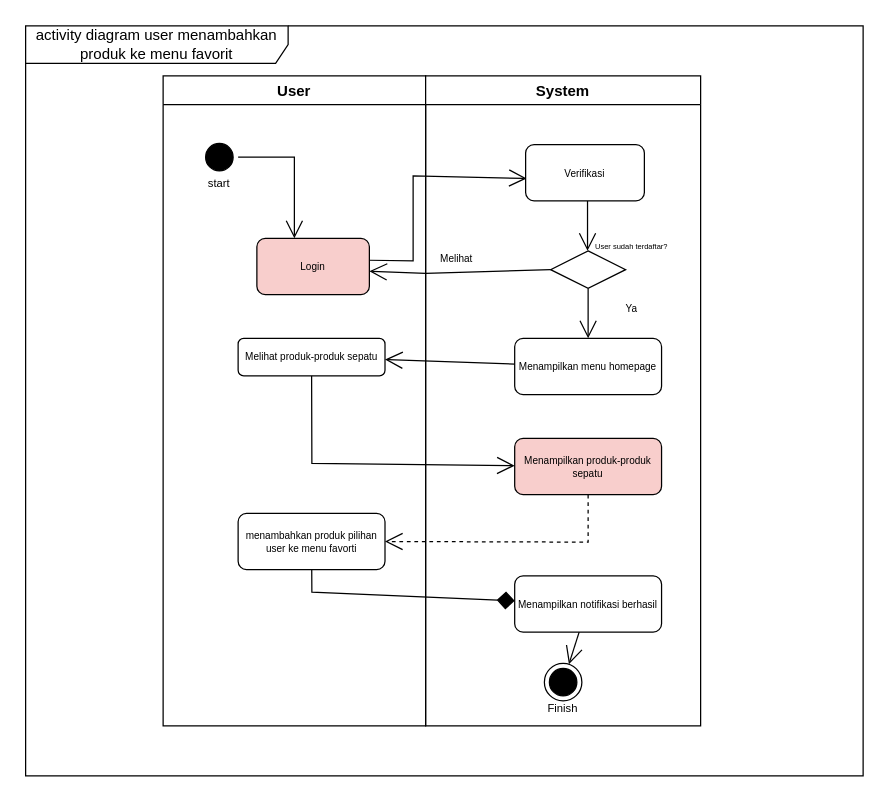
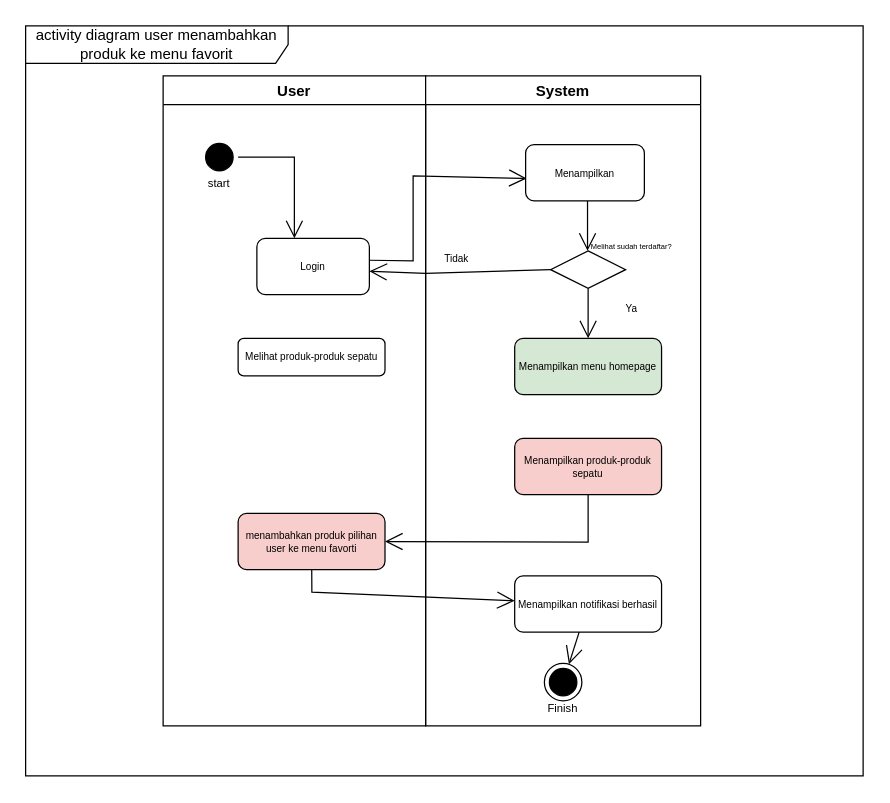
node "Verifikasi": label "Verifikasi" -> "Menampilkan"
node "User sudah terdaftar?": label "User sudah terdaftar?" -> "Melihat sudah terdaftar?"
node "Melihat": label "Melihat" -> "Tidak"
node "Login": fillcolor #f8cecc -> #ffffff
edge "Menampilkan menu homepage" -> "Melihat produk-produk sepatu": removed
node "Menampilkan menu homepage": fillcolor #ffffff -> #d5e8d4
edge "Melihat produk-produk sepatu" -> "Menampilkan produk-produk sepatu": removed
node "menambahkan produk pilihan user ke menu favorti": fillcolor #ffffff -> #f8cecc
edge "Menampilkan produk-produk sepatu" -> "menambahkan produk pilihan user ke menu favorti": style dashed -> solid
edge "menambahkan produk pilihan user ke menu favorti" -> "Menampilkan notifikasi berhasil": arrowhead diamond -> open
